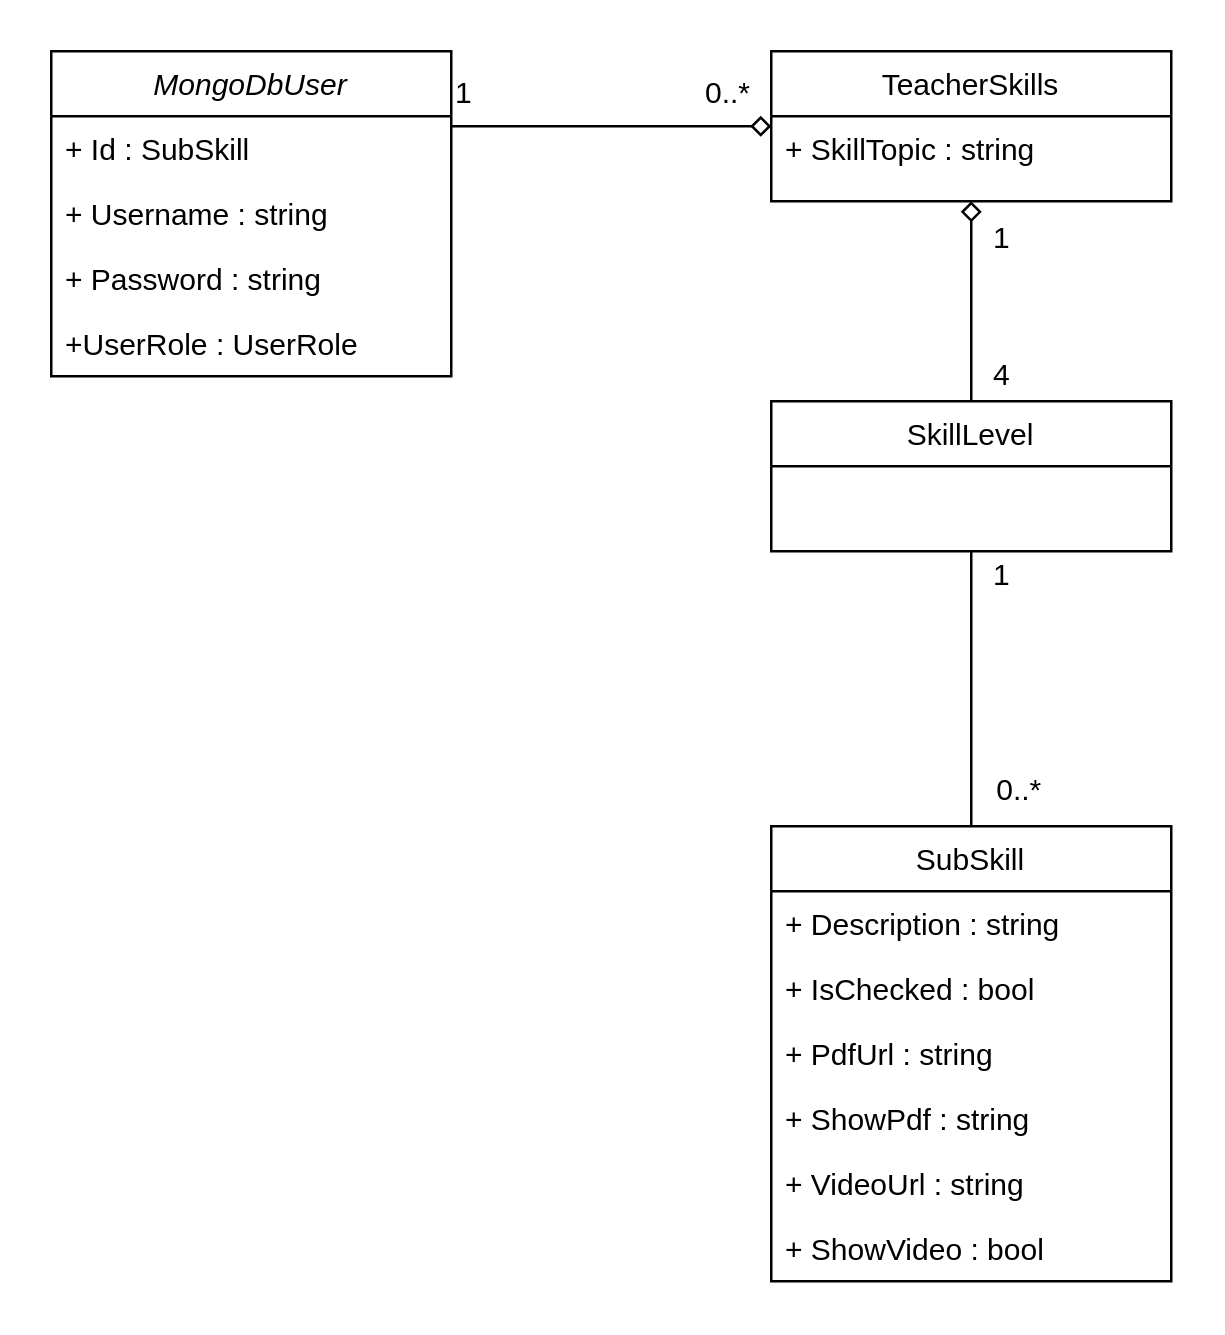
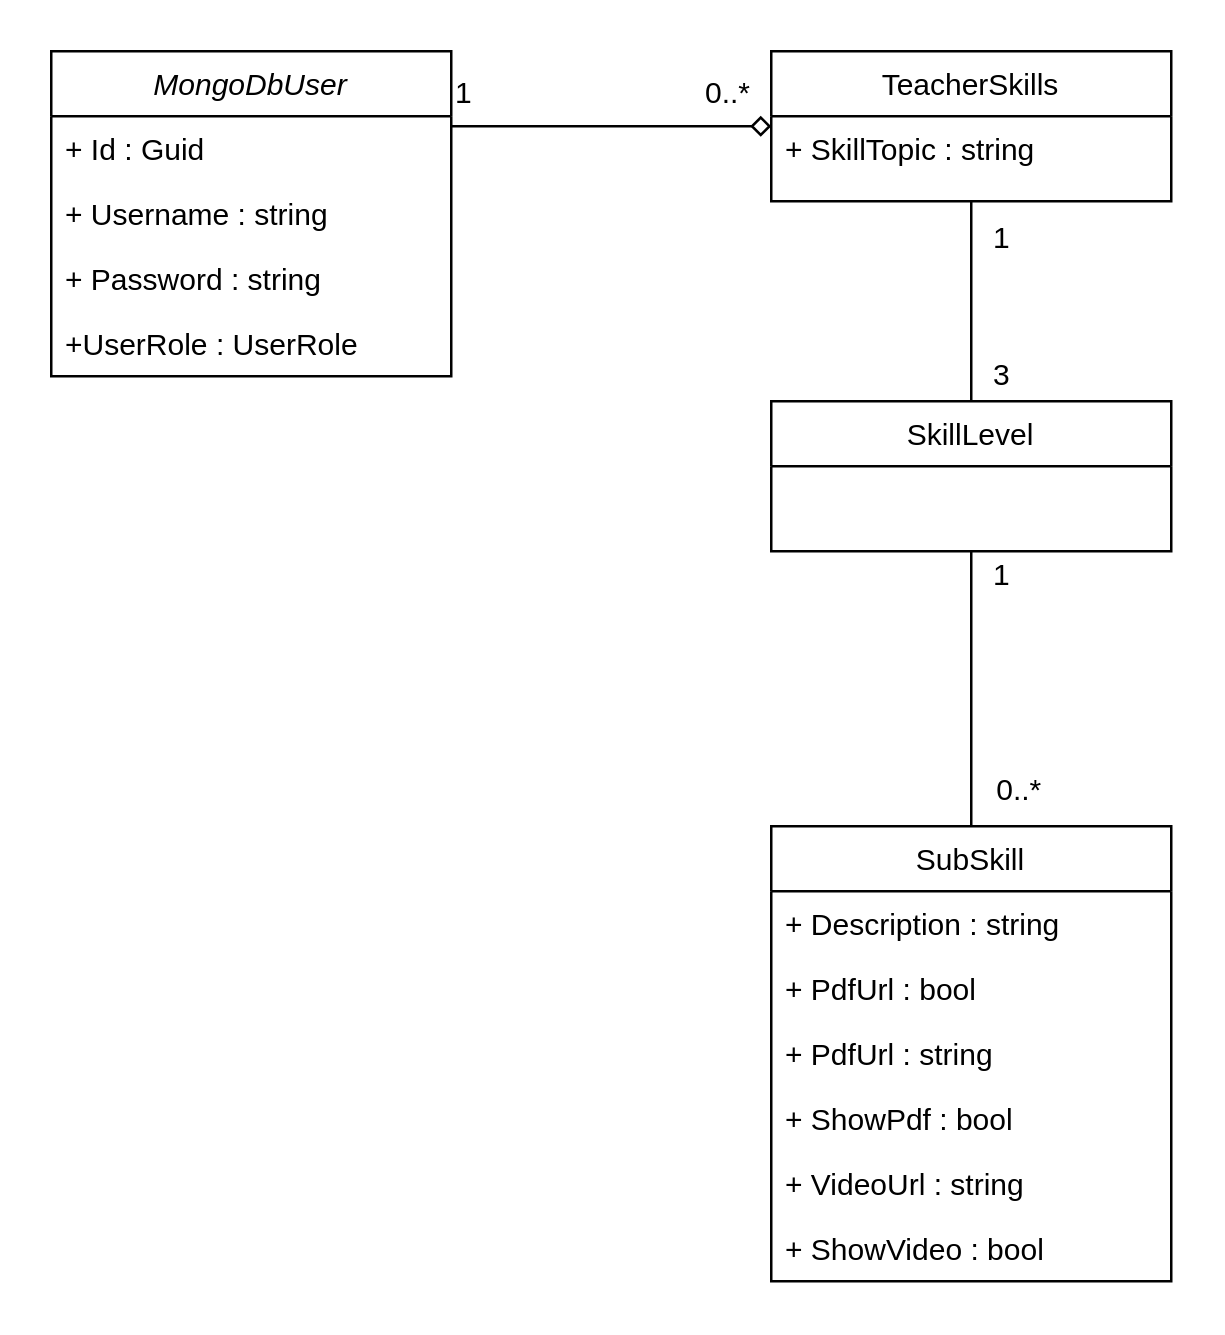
node "+ Id : SubSkill": label "+ Id : SubSkill" -> "+ Id : Guid"
edge "SkillLevel" -> "TeacherSkills": arrowhead diamond -> none
node "4": label "4" -> "3"
node "+ IsChecked : bool": label "+ IsChecked : bool" -> "+ PdfUrl : bool"
node "+ ShowPdf : string": label "+ ShowPdf : string" -> "+ ShowPdf : bool"
